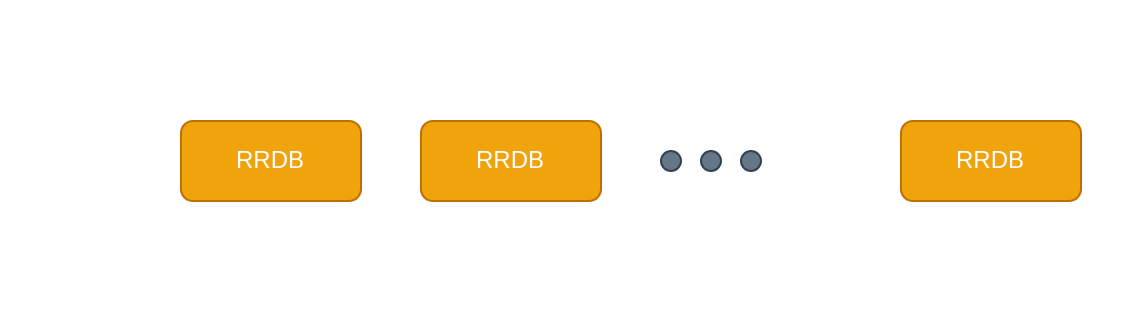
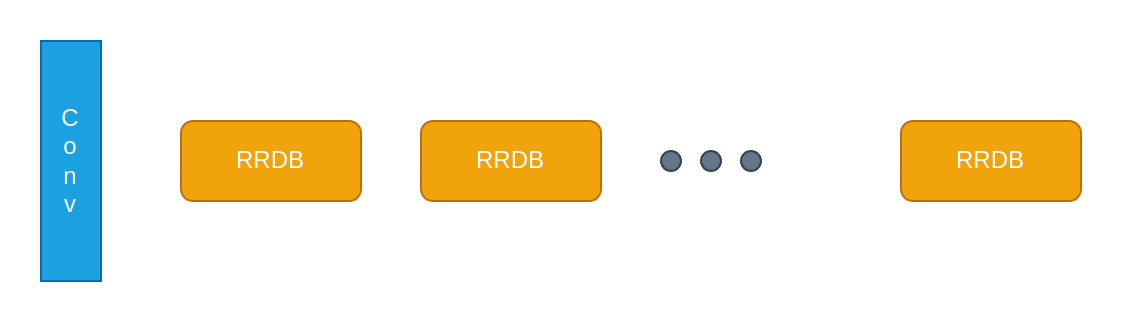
node "C o n v": added
